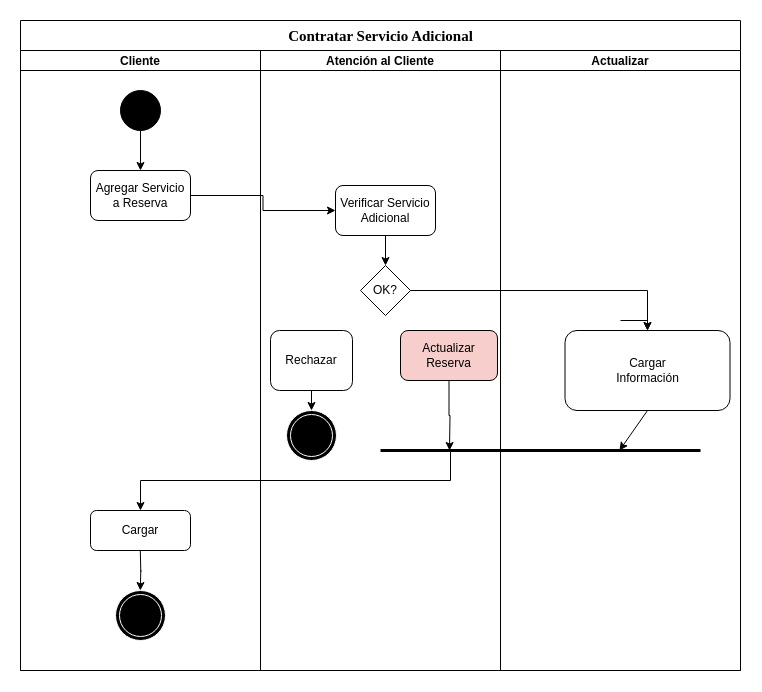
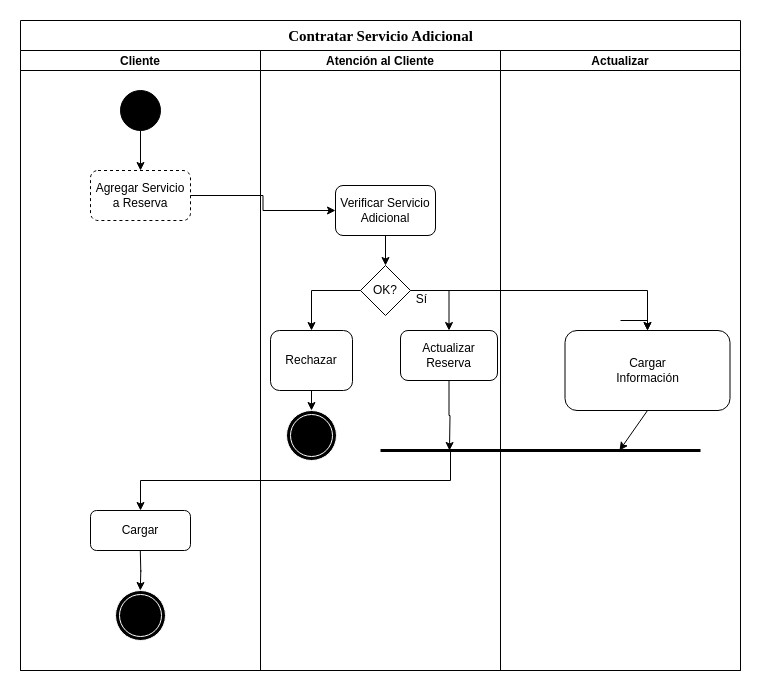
node "Agregar Servicio a Reserva": style solid -> dashed
edge "OK?" -> "Rechazar": added
edge "OK?" -> "Actualizar Reserva": added, label "Sí"
node "Actualizar Reserva": fillcolor #f8cecc -> #ffffff
